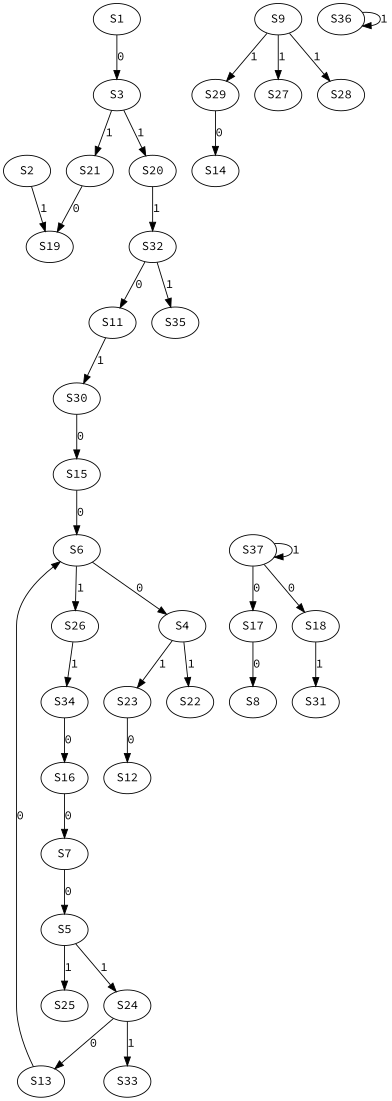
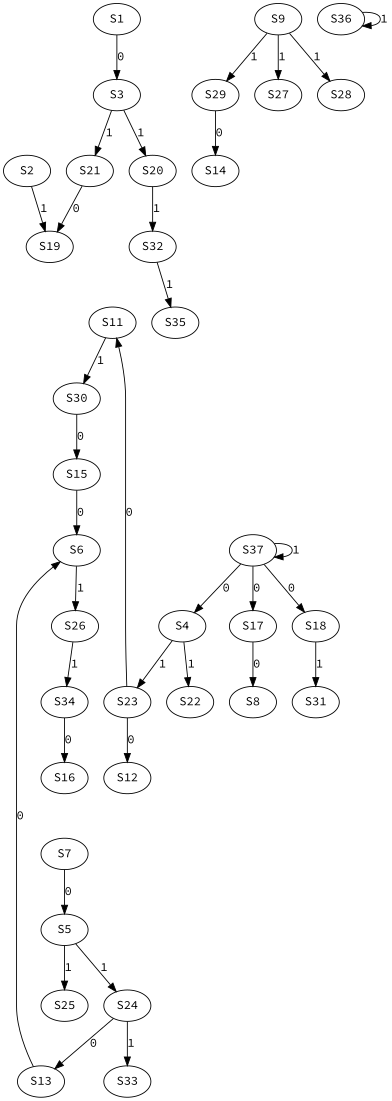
edge "S32" -> "S11": now "S23" -> "S11"
edge "S6" -> "S4": now "S37" -> "S4"
edge "S16" -> "S7": removed, label "0"
